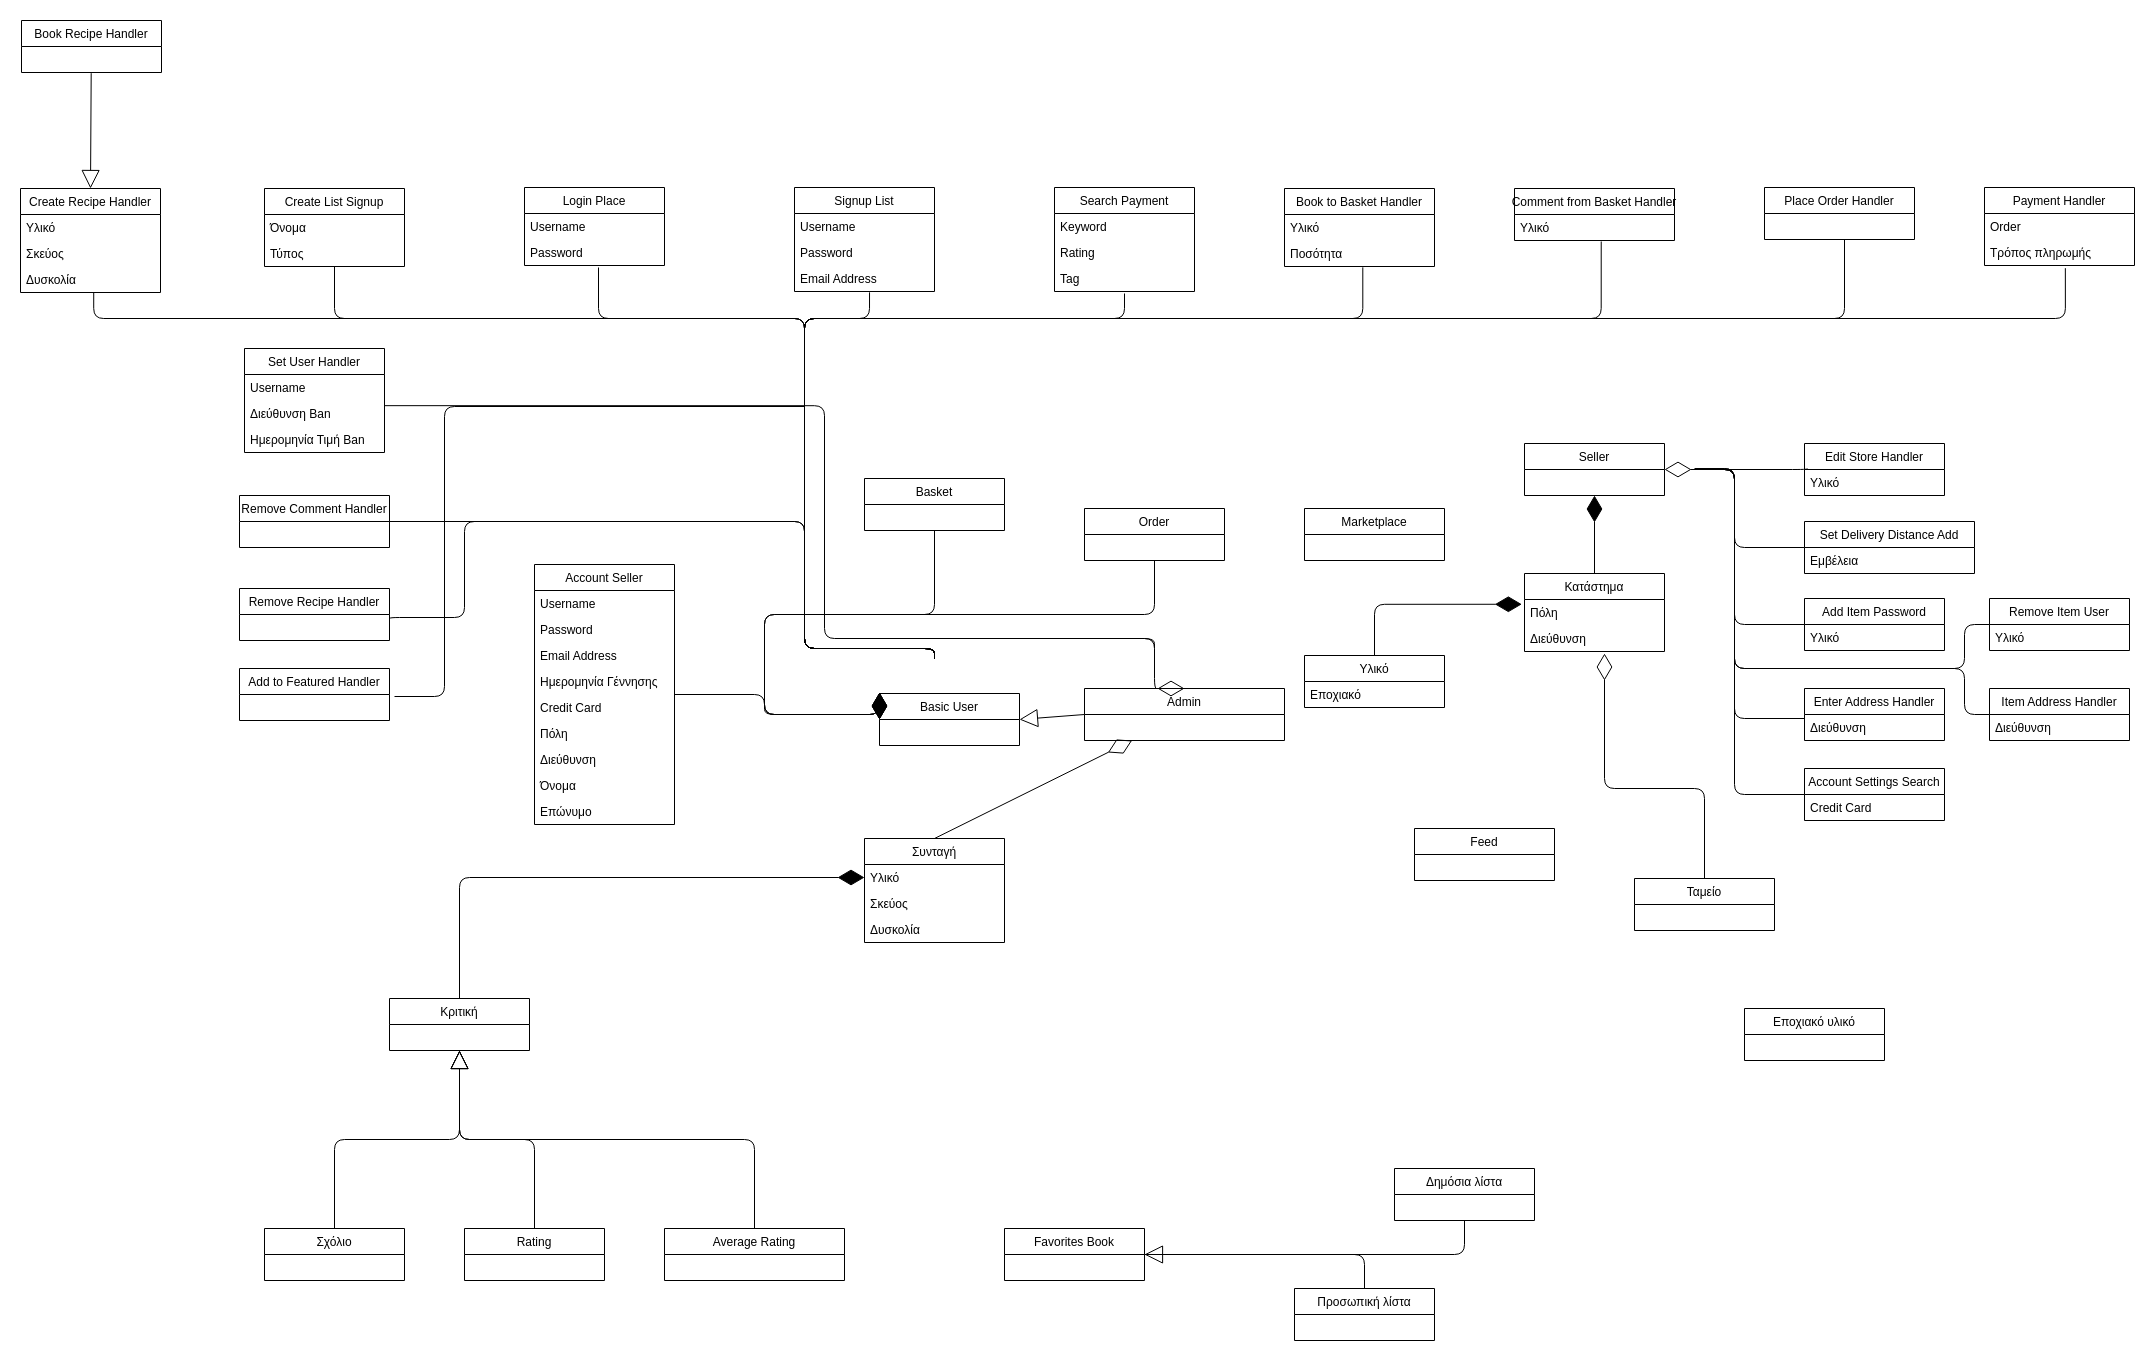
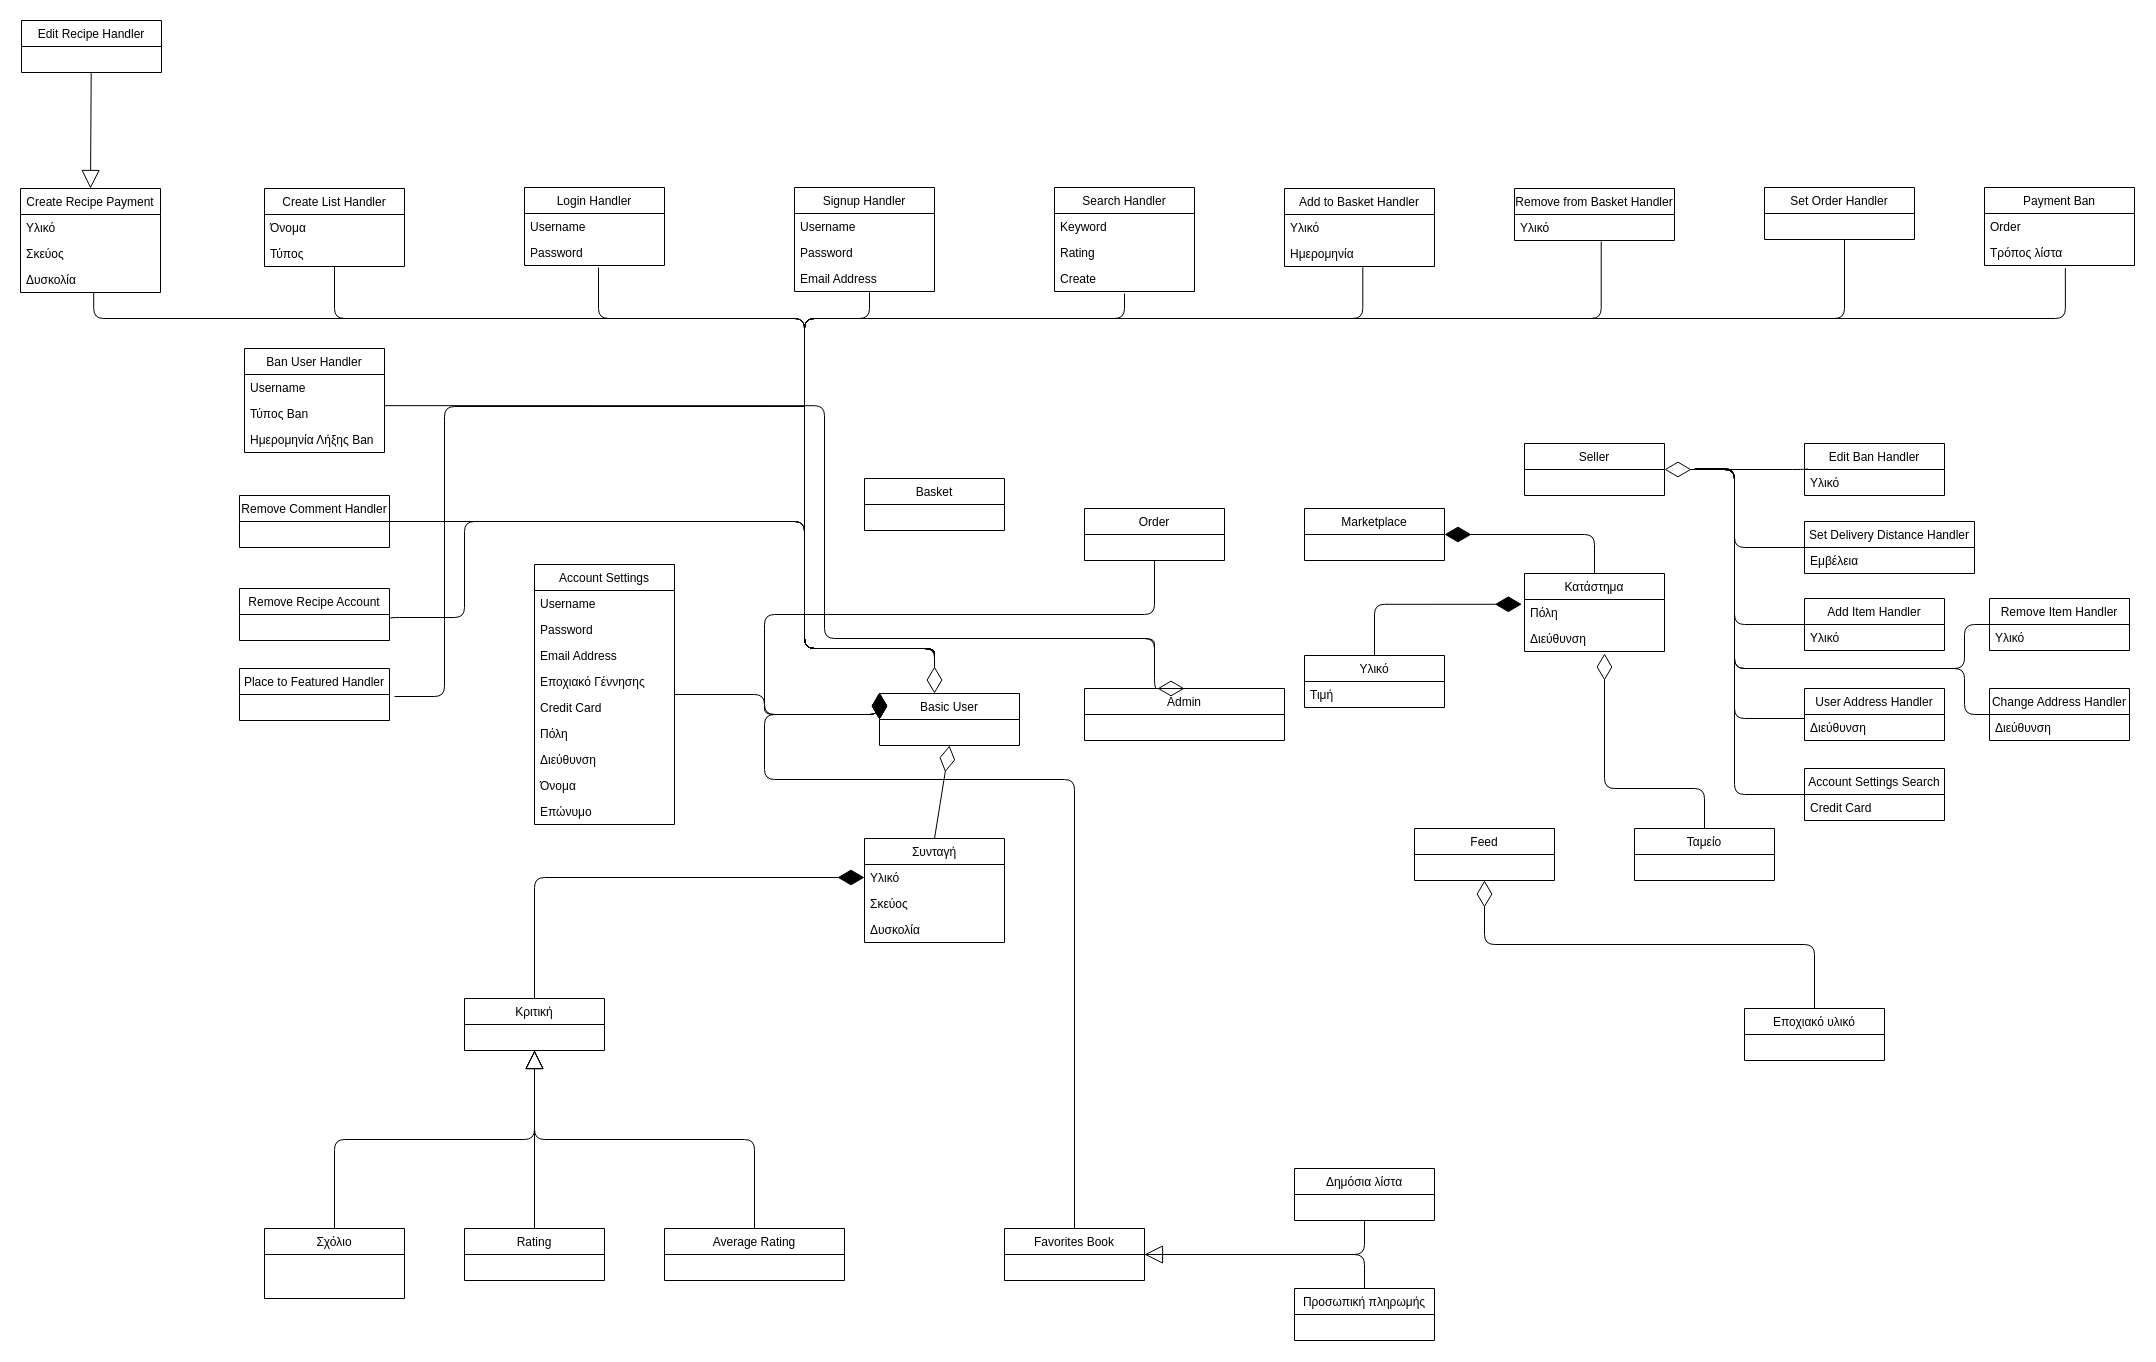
node "Book Recipe Handler": label "Book Recipe Handler" -> "Edit Recipe Handler"
node "Login Place": label "Login Place" -> "Login Handler"
node "Signup List": label "Signup List" -> "Signup Handler"
node "Search Payment": label "Search Payment" -> "Search Handler"
node "Place Order Handler": label "Place Order Handler" -> "Set Order Handler"
node "Payment Handler": label "Payment Handler" -> "Payment Ban"
node "Create Recipe Handler": label "Create Recipe Handler" -> "Create Recipe Payment"
node "Create List Signup": label "Create List Signup" -> "Create List Handler"
node "Book to Basket Handler": label "Book to Basket Handler" -> "Add to Basket Handler"
node "Comment from Basket Handler": label "Comment from Basket Handler" -> "Remove from Basket Handler"
node "Τρόπος πληρωμής": label "Τρόπος πληρωμής" -> "Τρόπος λίστα"
node "Ποσότητα": label "Ποσότητα" -> "Ημερομηνία"
node "Tag": label "Tag" -> "Create"
node "Set User Handler": label "Set User Handler" -> "Ban User Handler"
node "Διεύθυνση Ban": label "Διεύθυνση Ban" -> "Τύπος Ban"
node "Ημερομηνία Τιμή Ban": label "Ημερομηνία Τιμή Ban" -> "Ημερομηνία Λήξης Ban"
node "Edit Store Handler": label "Edit Store Handler" -> "Edit Ban Handler"
edge "Κατάστημα" -> "Seller": now "Κατάστημα" -> "Marketplace"
node "Set Delivery Distance Add": label "Set Delivery Distance Add" -> "Set Delivery Distance Handler"
edge "Basket" -> "Basic User": removed
node "Account Seller": label "Account Seller" -> "Account Settings"
node "Remove Recipe Handler": label "Remove Recipe Handler" -> "Remove Recipe Account"
node "Add Item Password": label "Add Item Password" -> "Add Item Handler"
node "Remove Item User": label "Remove Item User" -> "Remove Item Handler"
edge "Remove Comment Handler" -> "Basic User": added
node "Add to Featured Handler": label "Add to Featured Handler" -> "Place to Featured Handler"
node "Ημερομηνία Γέννησης": label "Ημερομηνία Γέννησης" -> "Εποχιακό Γέννησης"
node "Εποχιακό": label "Εποχιακό" -> "Τιμή"
node "Enter Address Handler": label "Enter Address Handler" -> "User Address Handler"
node "Item Address Handler": label "Item Address Handler" -> "Change Address Handler"
edge "Admin" -> "Basic User": removed
edge "Συνταγή" -> "Admin": now "Συνταγή" -> "Basic User"
edge "Favorites Book" -> "Basic User": added
node "Ταμείο": moved (1705, 905) -> (1705, 855)
edge "Εποχιακό υλικό" -> "Feed": added
node "Κριτική": moved (460, 1025) -> (535, 1025)
node "Δημόσια λίστα": moved (1465, 1195) -> (1365, 1195)
node "Σχόλιο": size 140x52 -> 140x70
node "Προσωπική λίστα": label "Προσωπική λίστα" -> "Προσωπική πληρωμής"
